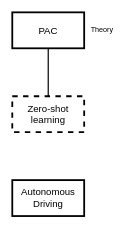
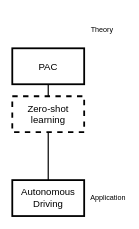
node "PAC": moved (48, 30) -> (48, 66)
edge "Zero-shot learning" -- "Autonomous Driving": added
node "Application": added
